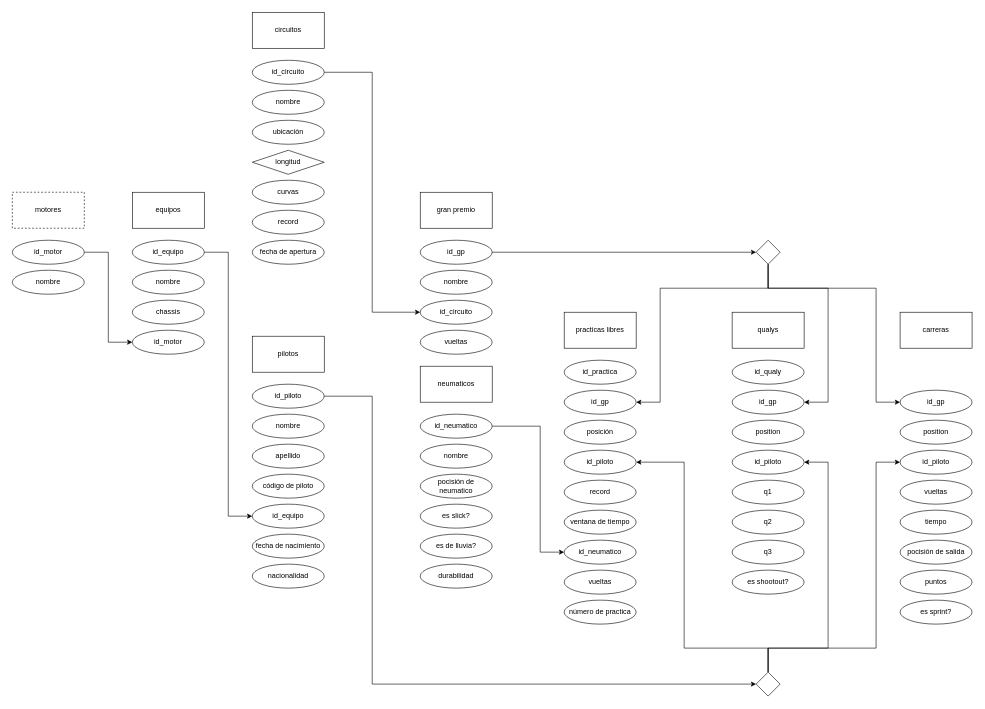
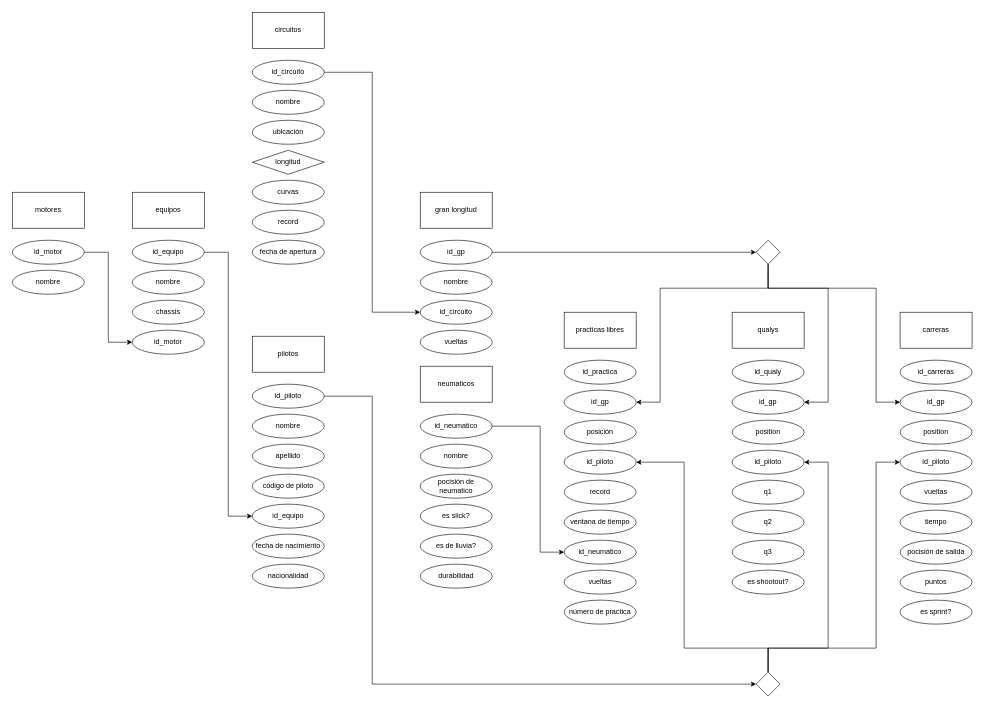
node "motores": style dashed -> solid
node "gran premio": label "gran premio" -> "gran longitud"
node "id_carreras": added
